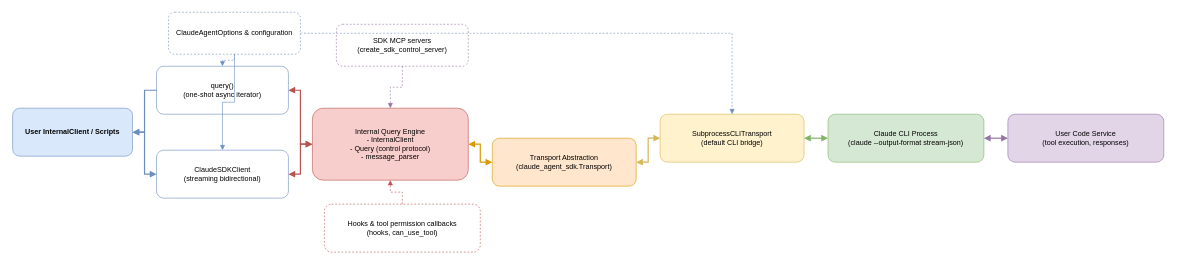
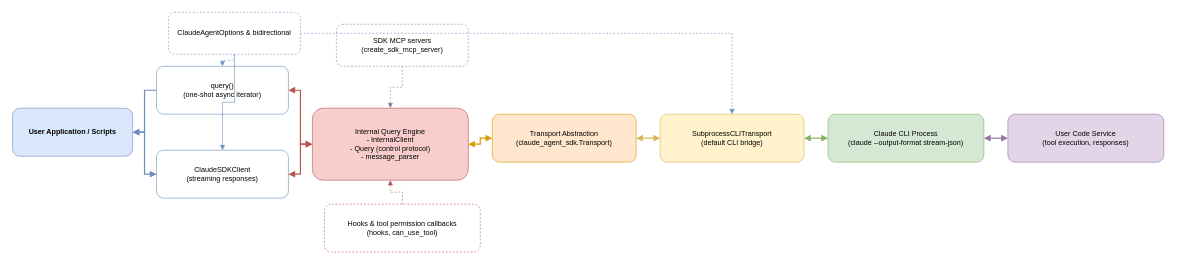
node "ClaudeAgentOptions & configuration": label "ClaudeAgentOptions & configuration" -> "ClaudeAgentOptions & bidirectional"
node "SDK MCP servers (create_sdk_control_server)": label "SDK MCP servers (create_sdk_control_server)" -> "SDK MCP servers (create_sdk_mcp_server)"
node "User InternalClient / Scripts": label "User InternalClient / Scripts" -> "User Application / Scripts"
node "Transport Abstraction (claude_agent_sdk.Transport)": moved (564, 162) -> (564, 138)
node "ClaudeSDKClient (streaming bidirectional)": label "ClaudeSDKClient (streaming bidirectional)" -> "ClaudeSDKClient (streaming responses)"
